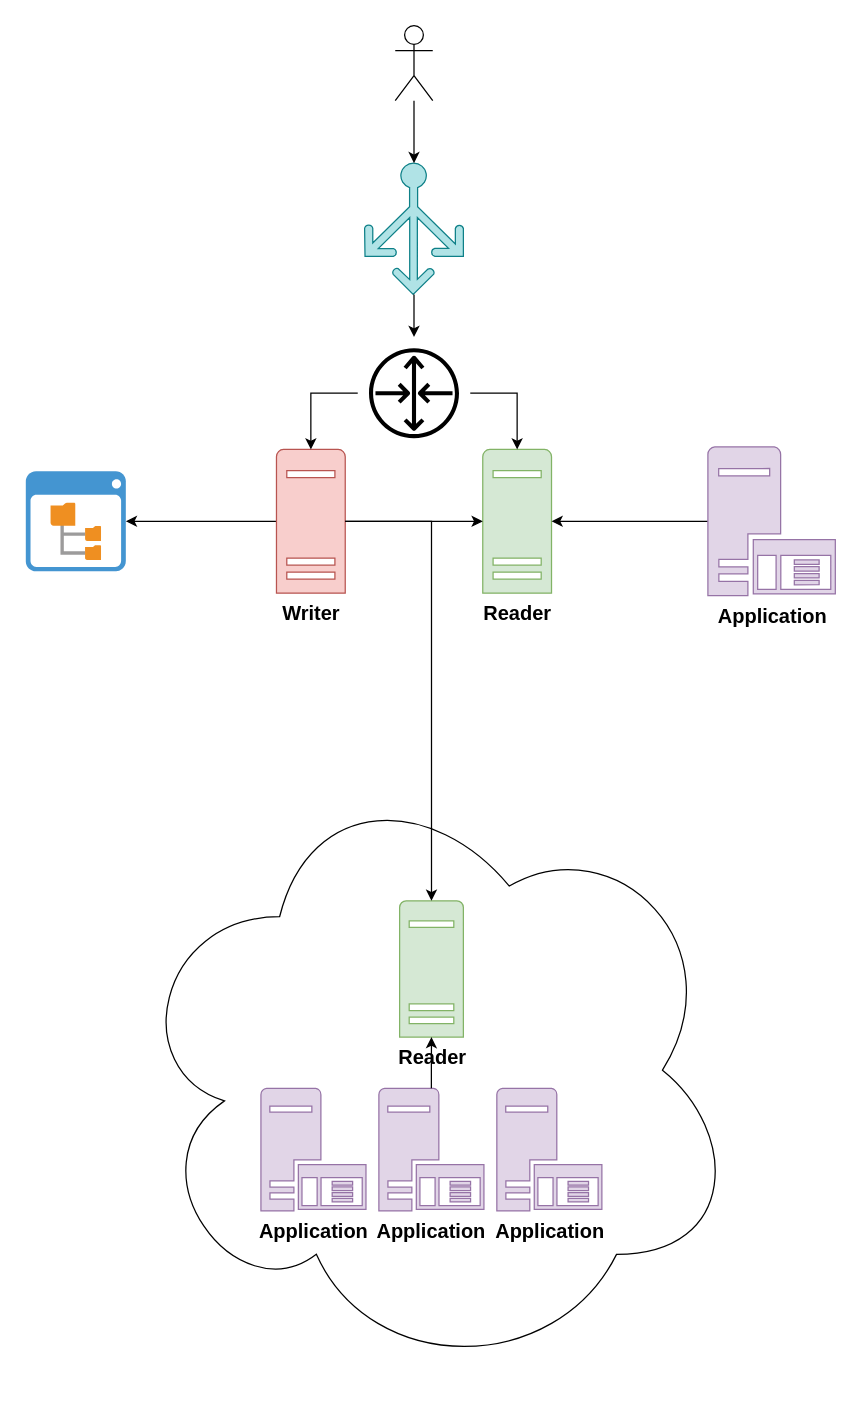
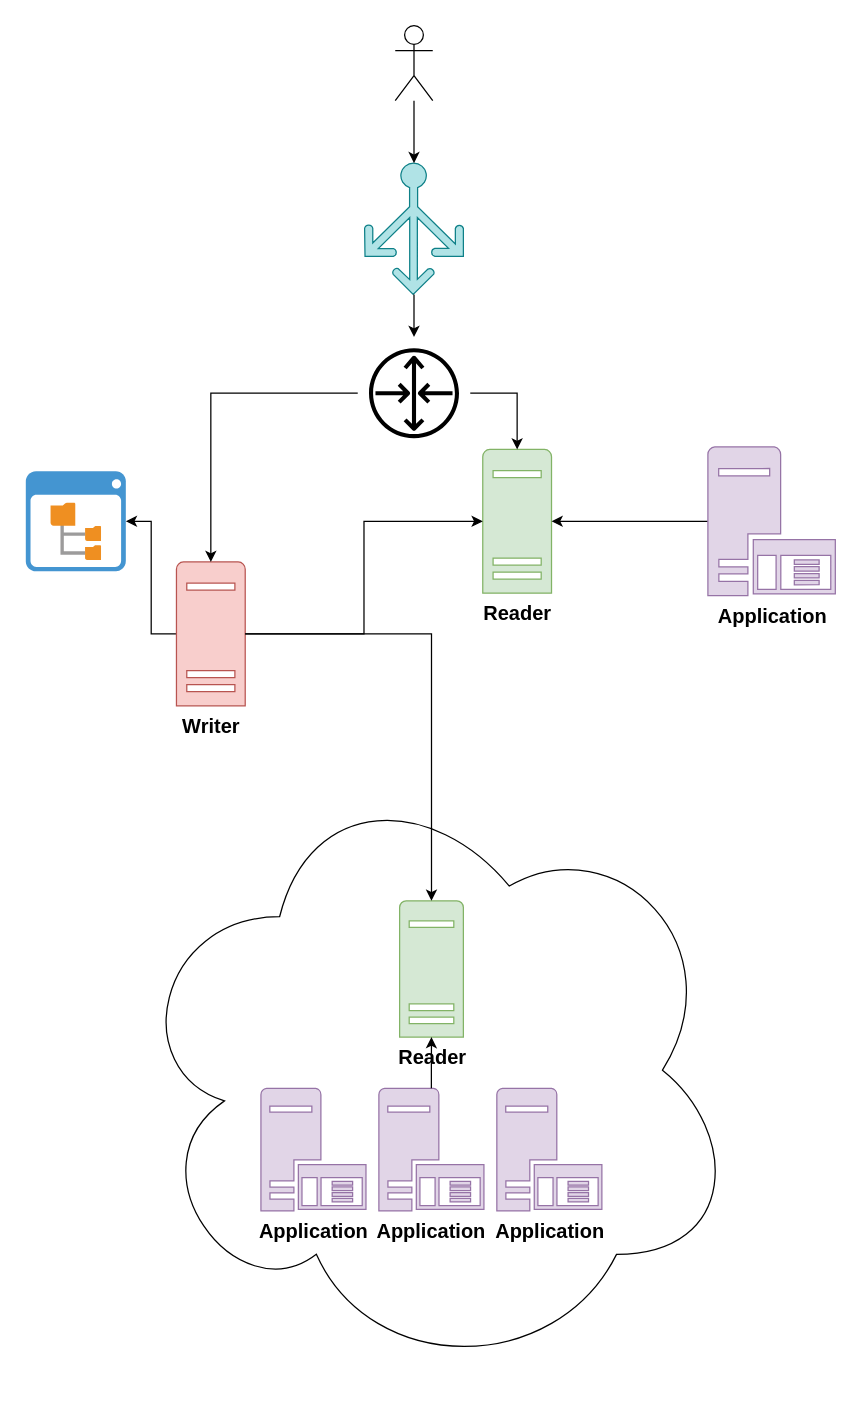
node "Writer": moved (311, 521) -> (211, 634)
